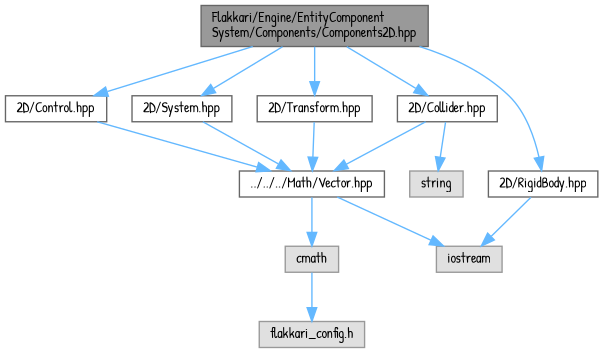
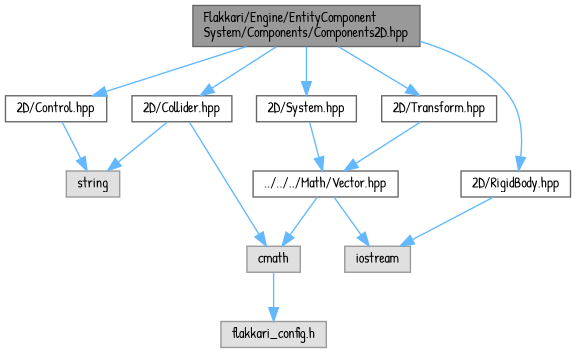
edge "2D/Collider.hpp" -> "../../../Math/Vector.hpp": now "2D/Collider.hpp" -> "cmath"
edge "2D/Control.hpp" -> "../../../Math/Vector.hpp": now "2D/Control.hpp" -> "string"
